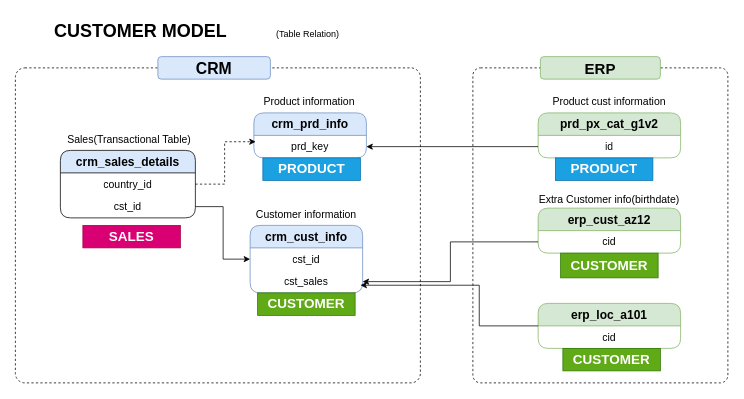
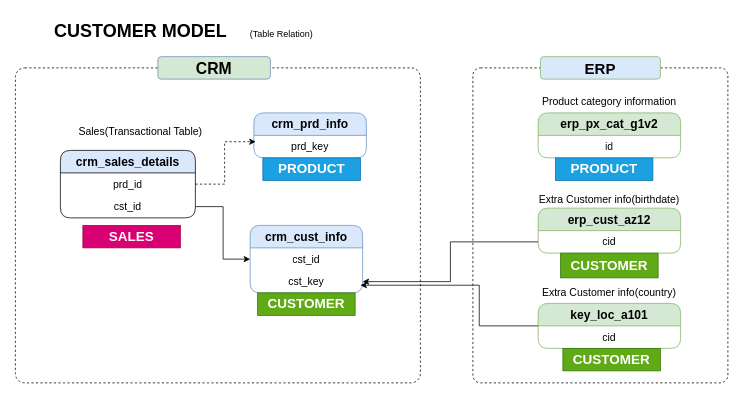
node "(Table Relation)": moved (308, 34) -> (282, 34)
node "CRM": fillcolor #dae8fc -> #d5e8d4
node "ERP": fillcolor #d5e8d4 -> #dae8fc
node "Product information": removed
node "Product cust information": label "Product cust information" -> "Product category information"
node "prd_px_cat_g1v2": label "prd_px_cat_g1v2" -> "erp_px_cat_g1v2"
node "Sales(Transactional Table)": moved (129, 139) -> (141, 132)
edge "id" -> "prd_key": removed
node "country_id": label "country_id" -> "prd_id"
node "Customer information": removed
node "cst_sales": label "cst_sales" -> "cst_key"
node "Extra Customer info(country)": added
node "erp_loc_a101": label "erp_loc_a101" -> "key_loc_a101"
